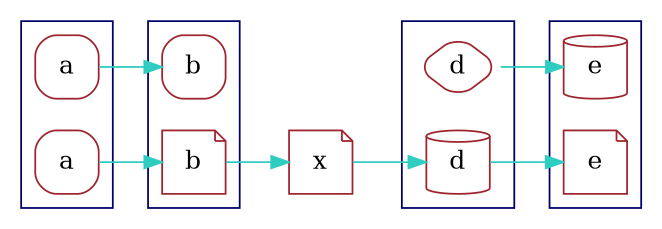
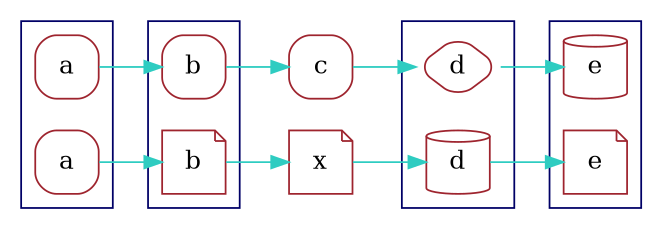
node "c": added
